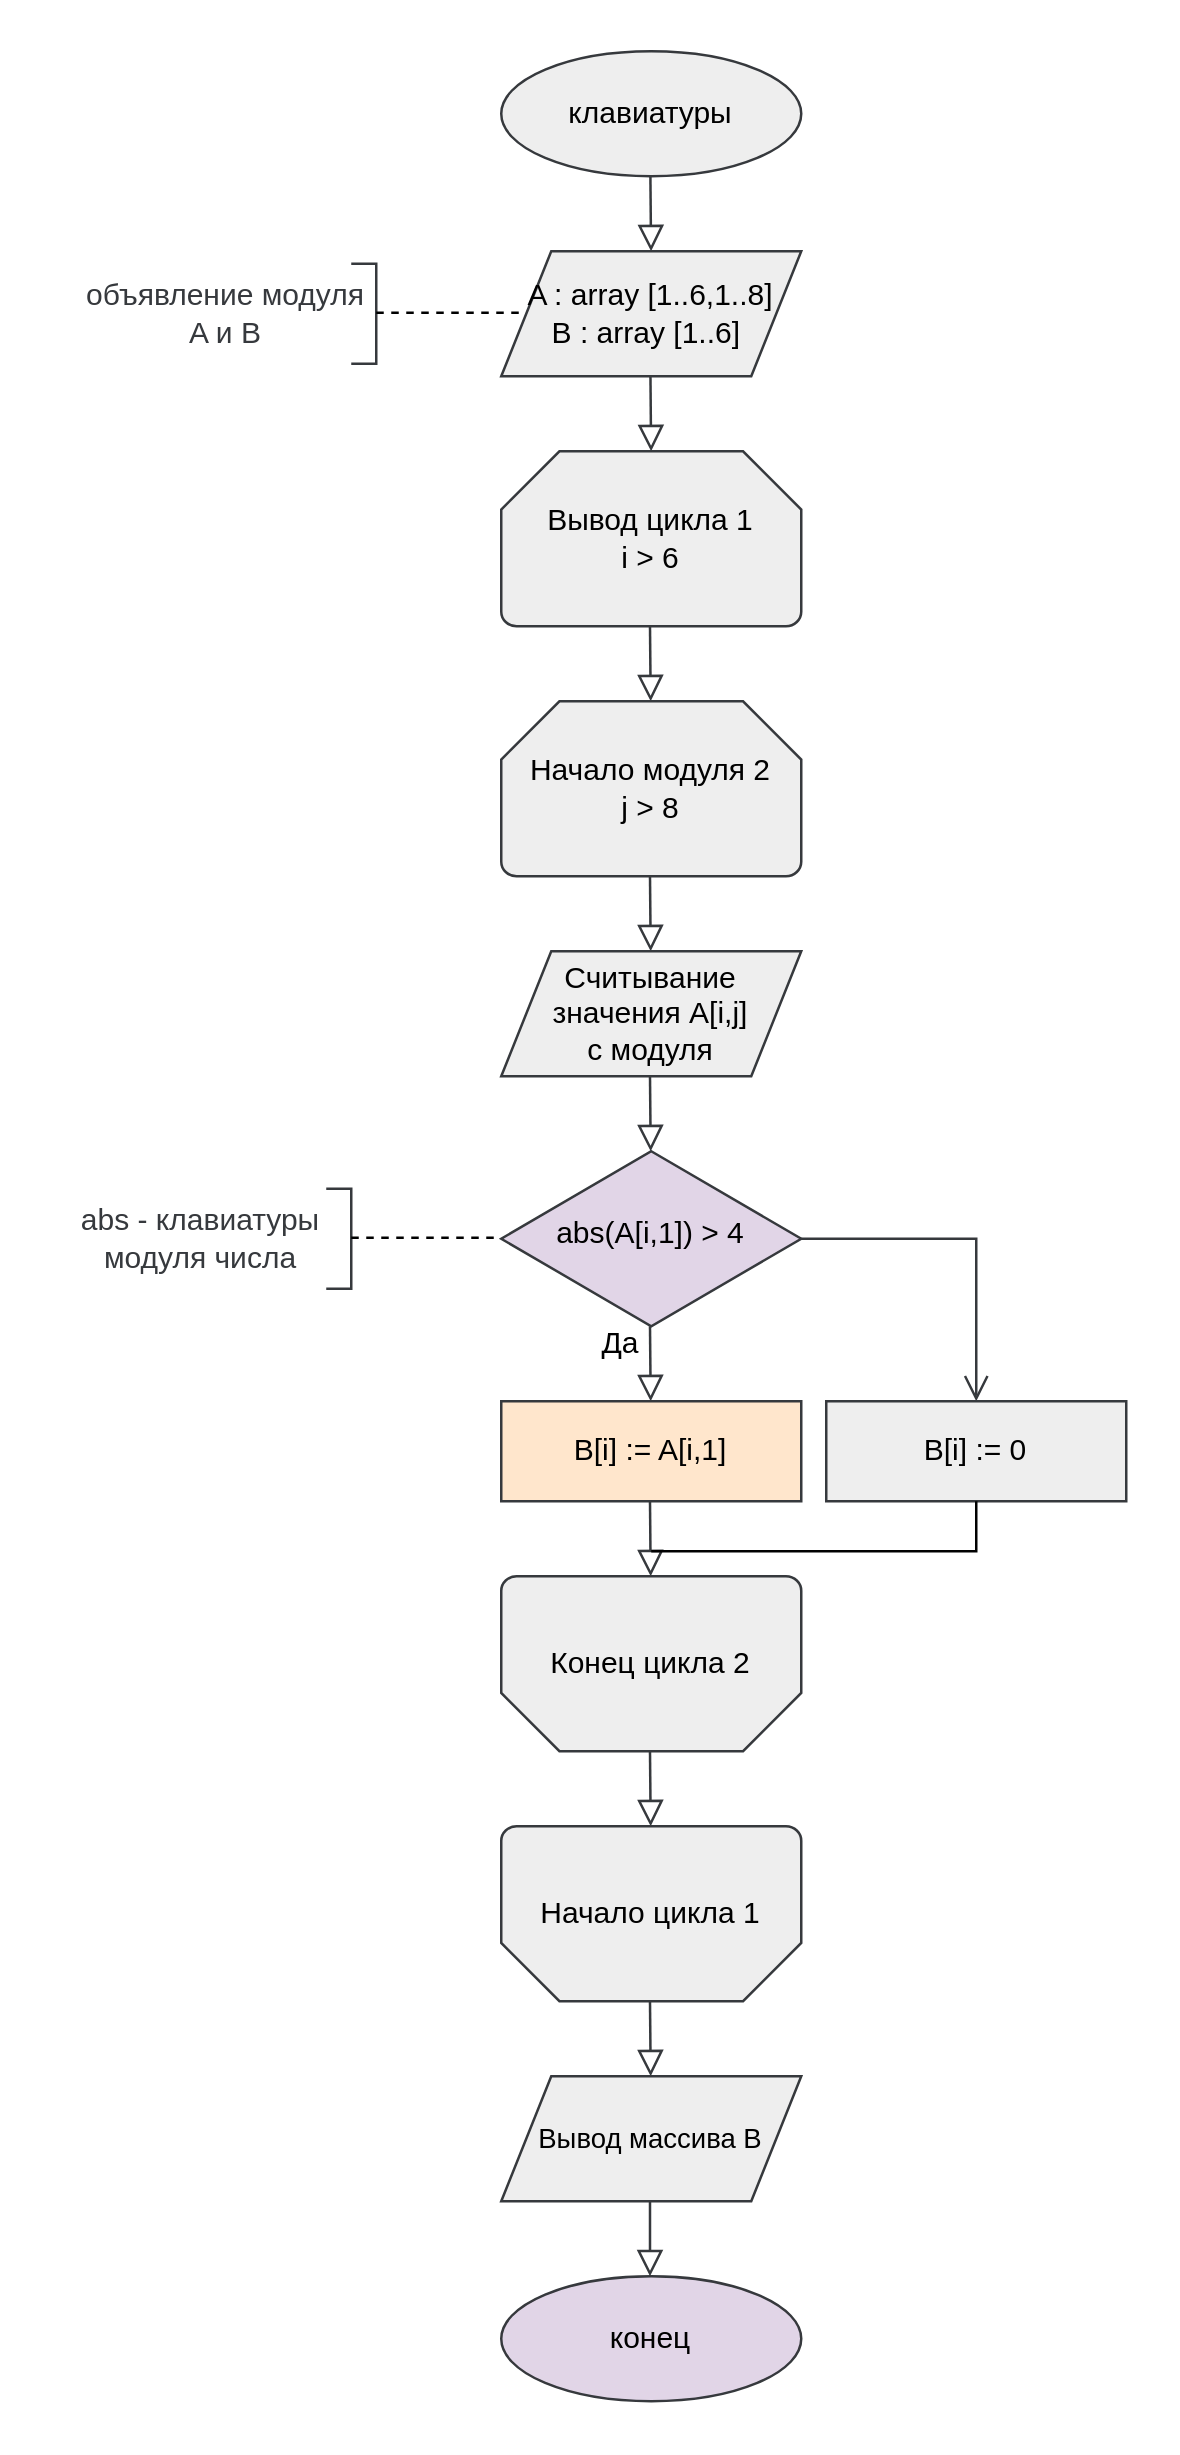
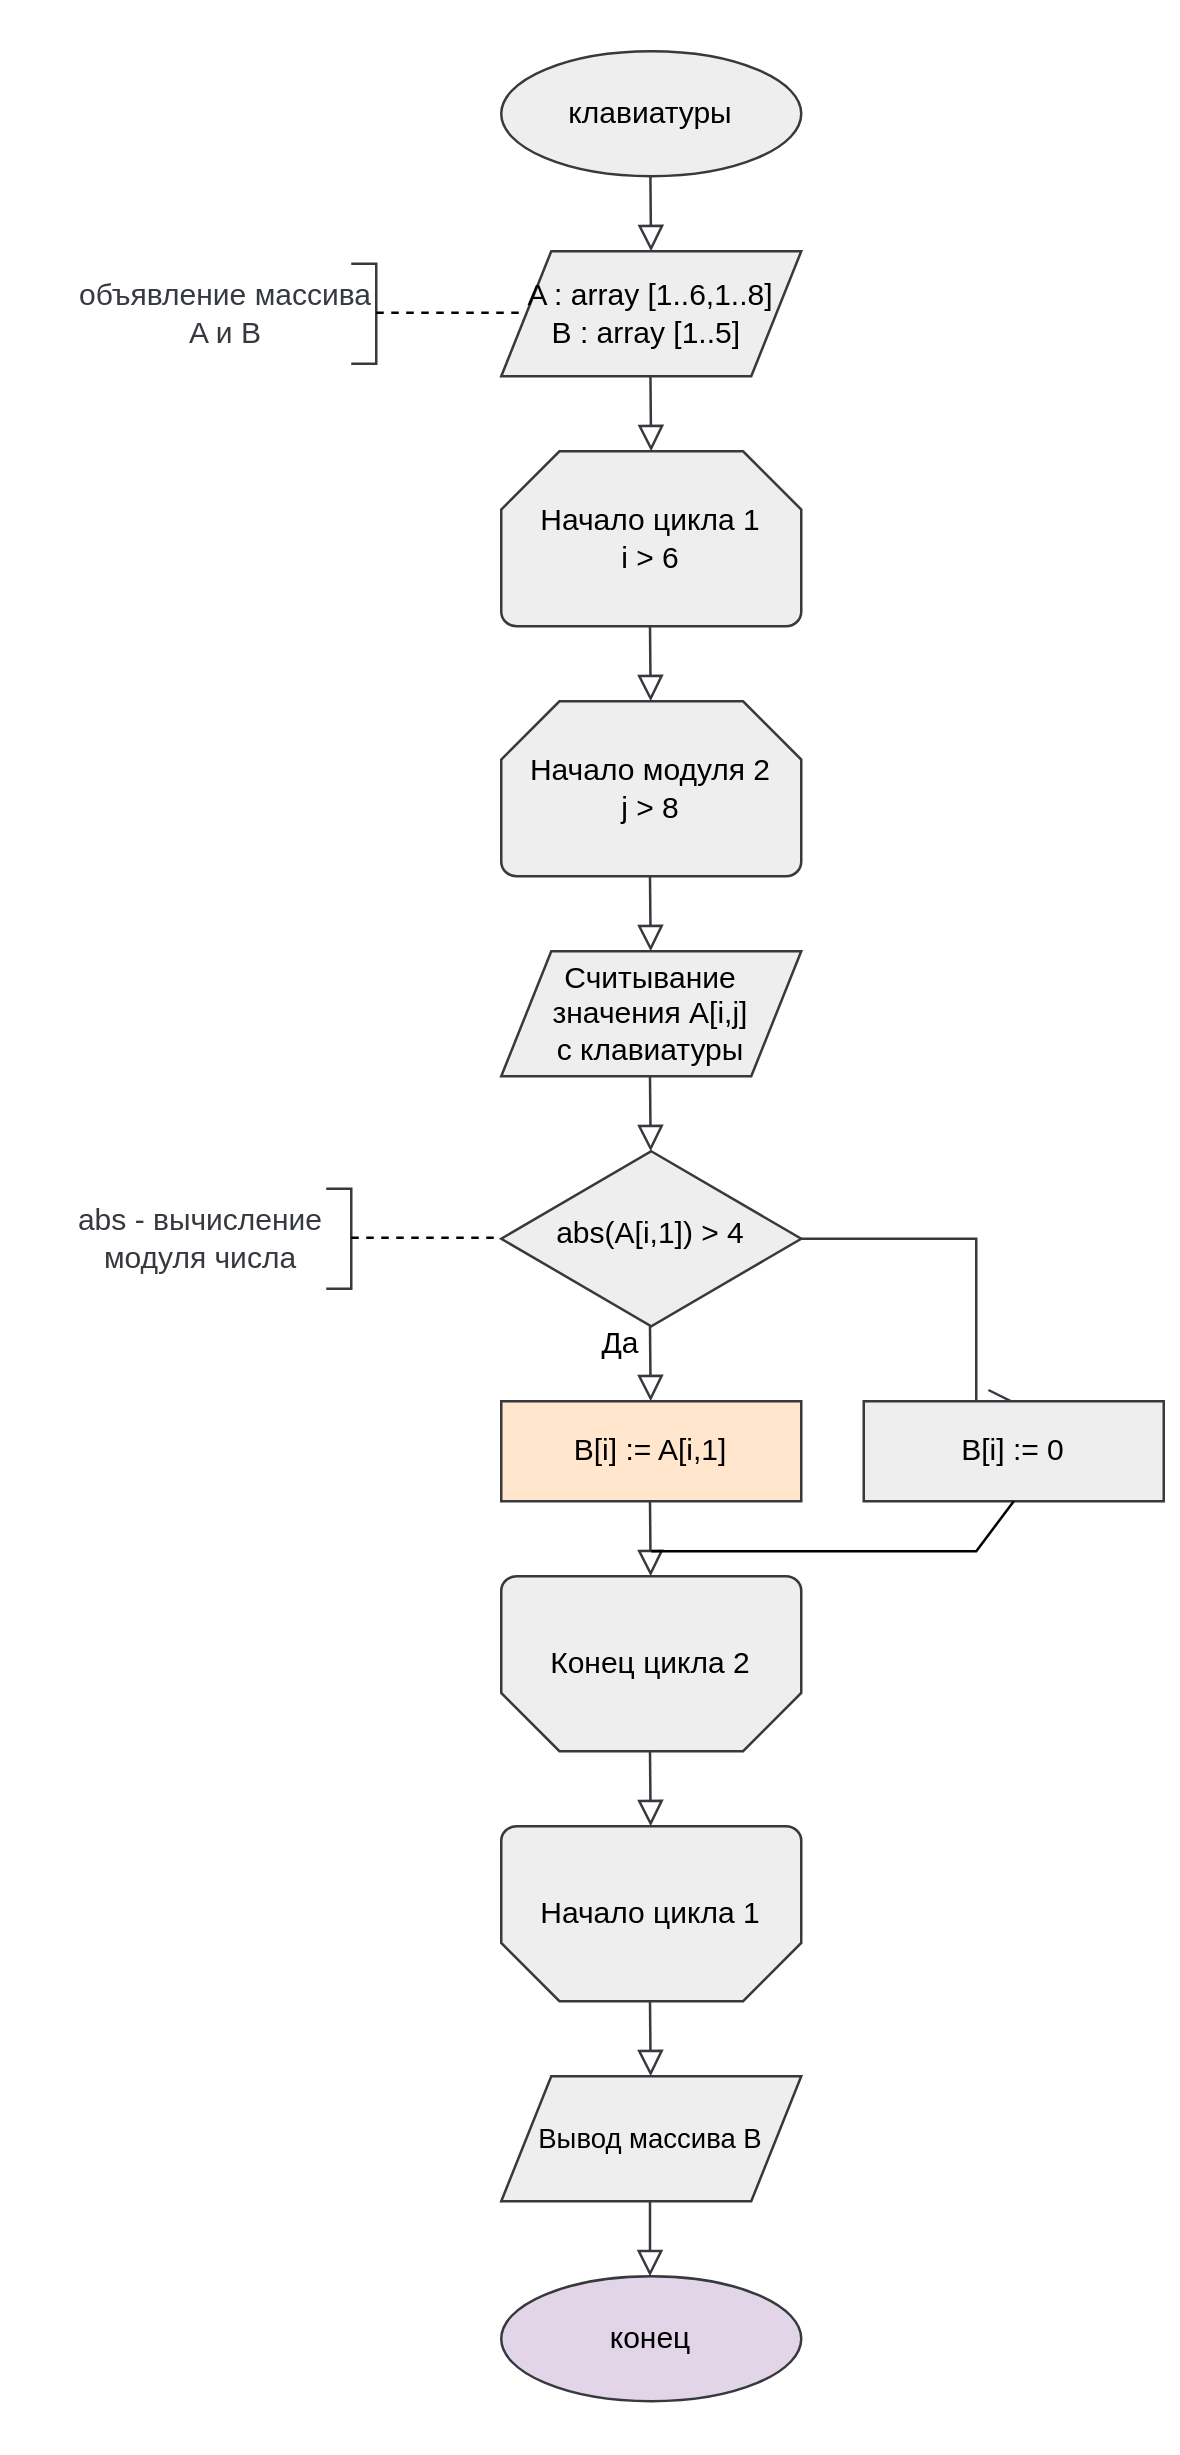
node "объявление модуля A и B": label "объявление модуля A и B" -> "объявление массива A и B"
node "A : array [1..6,1..8] B : array [1..6]": label "A : array [1..6,1..8] B : array [1..6]" -> "A : array [1..6,1..8] B : array [1..5]"
node "Вывод цикла 1 i > 6": label "Вывод цикла 1 i > 6" -> "Начало цикла 1 i > 6"
node "Считывание значения A[i,j] с модуля": label "Считывание значения A[i,j] с модуля" -> "Считывание значения A[i,j] с клавиатуры"
node "abs - клавиатуры модуля числа": label "abs - клавиатуры модуля числа" -> "abs - вычисление модуля числа"
node "abs(A[i,1]) > 4": fillcolor #e1d5e7 -> #eeeeee
node "B[i] := 0": moved (976, 1451) -> (1014, 1451)
